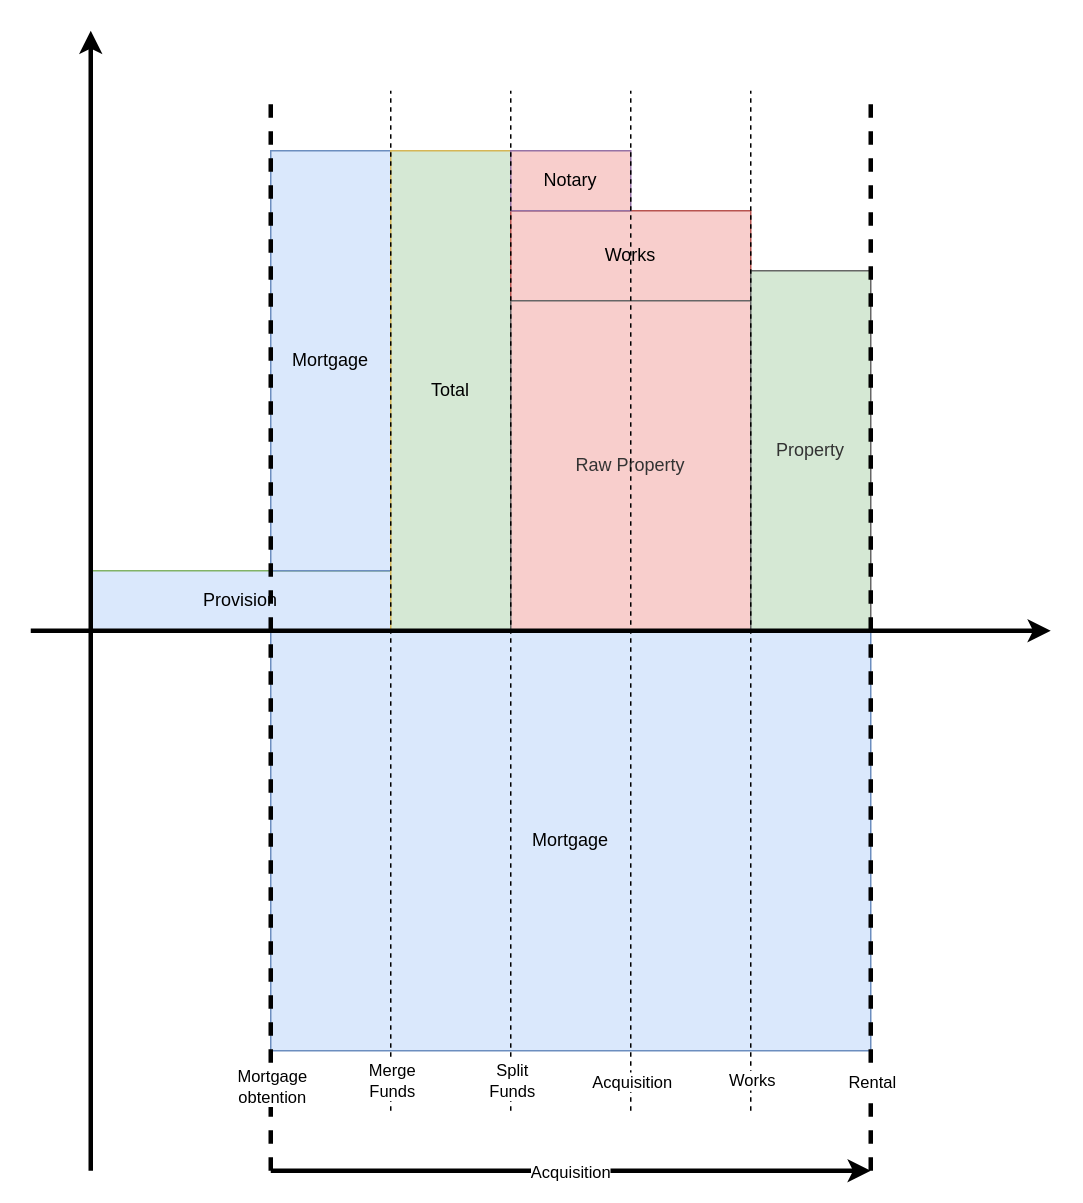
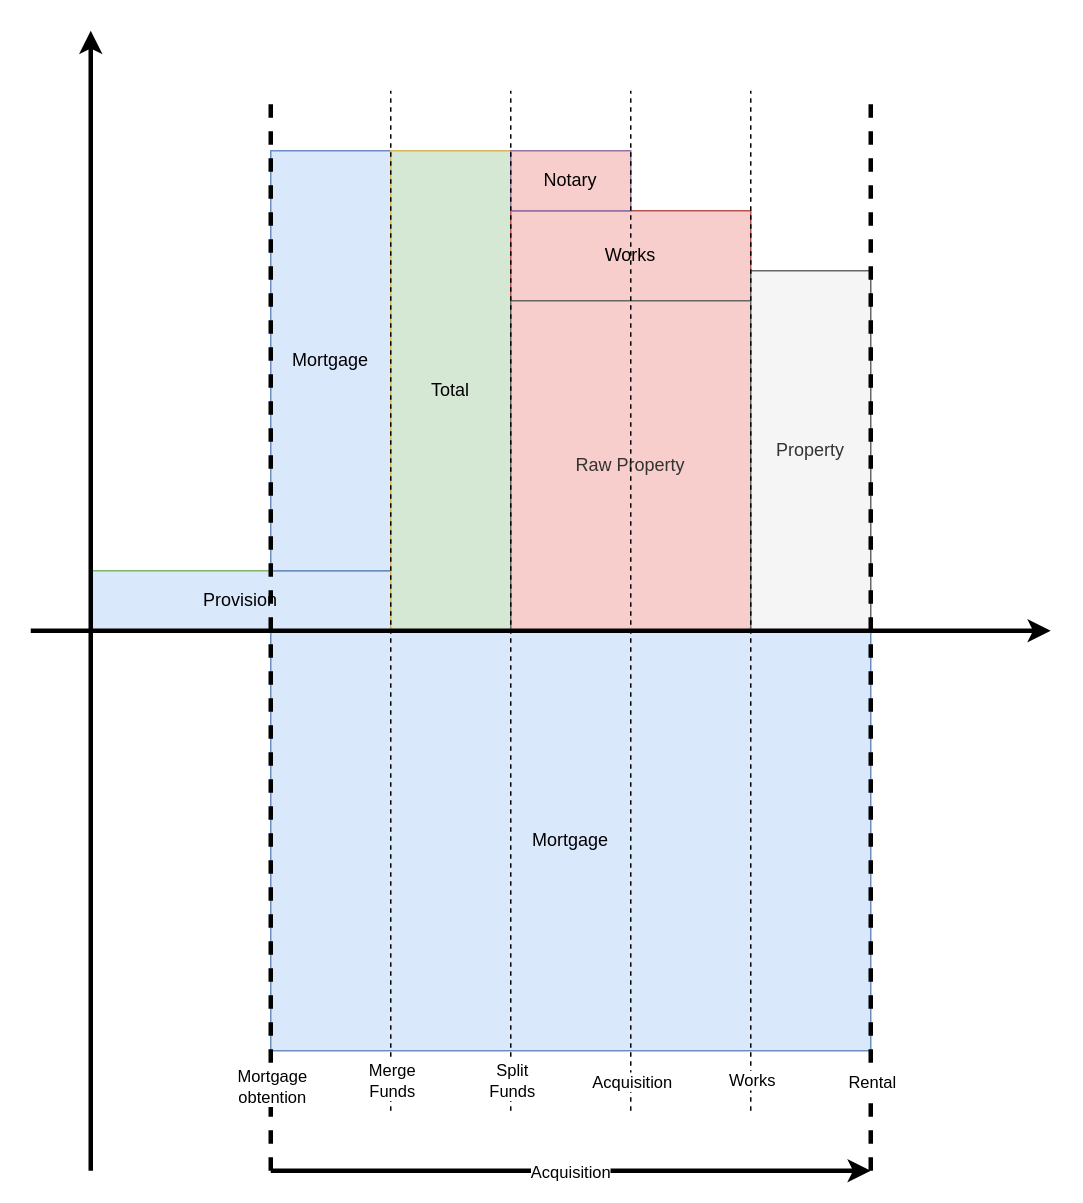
node "Property": fillcolor #d5e8d4 -> #f5f5f5
